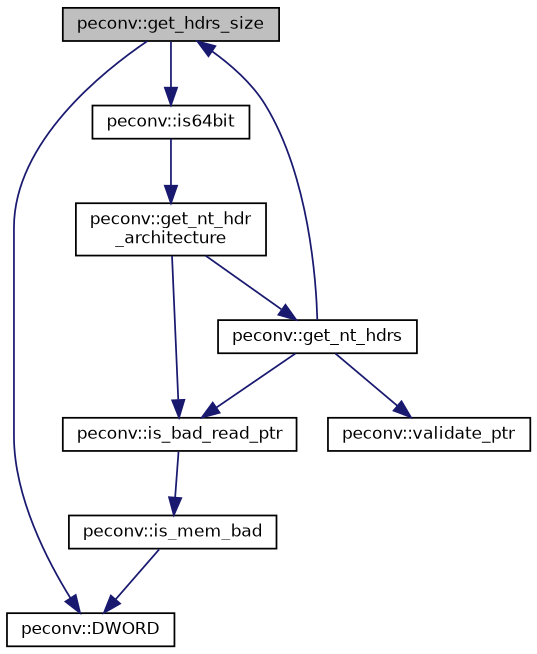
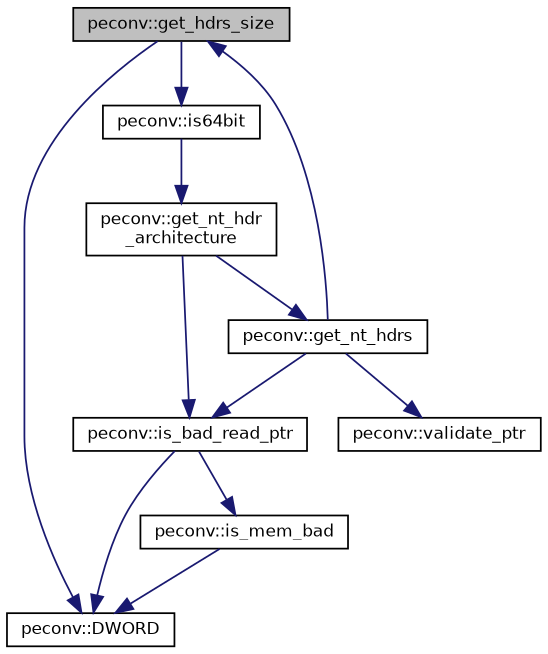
edge "peconv::is_bad_read_ptr" -> "peconv::DWORD": added
